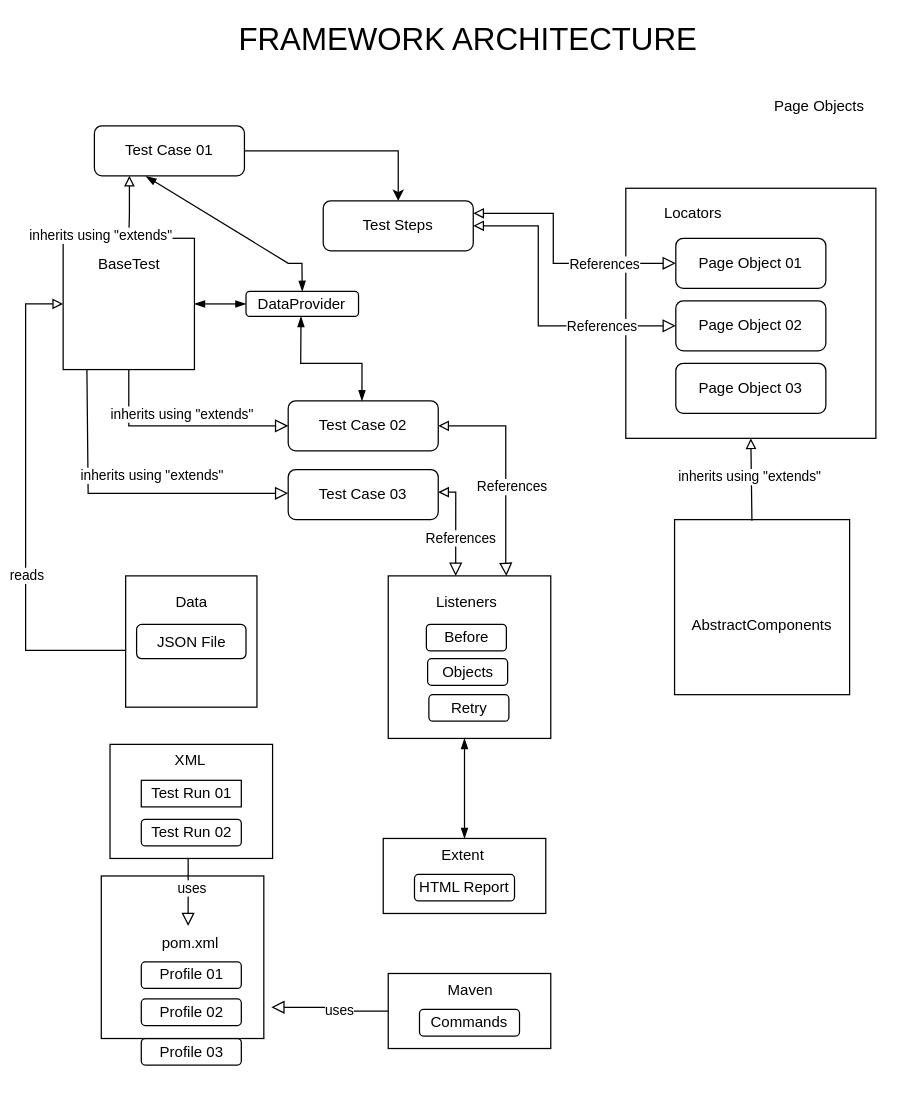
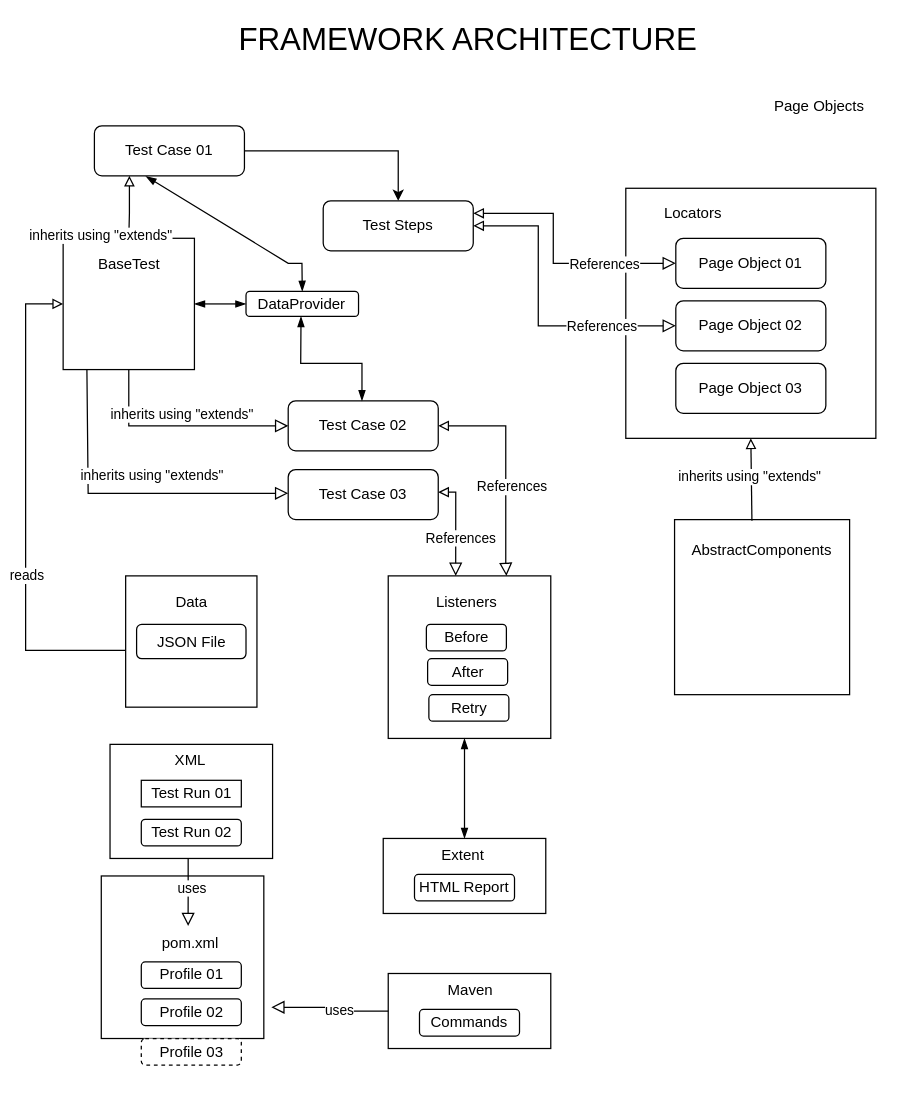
node "AbstractComponents": moved (762, 626) -> (762, 551)
node "Objects": label "Objects" -> "After"
node "Profile 03": style solid -> dashed
